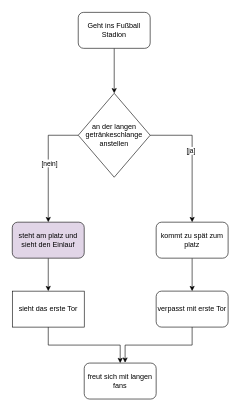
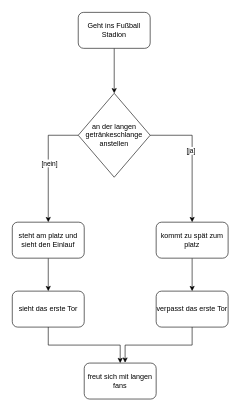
node "steht am platz und sieht den Einlauf": fillcolor #e1d5e7 -> #ffffff
node "sieht das erste Tor": shape rectangle -> rounded rectangle
node "verpasst mit erste Tor": label "verpasst mit erste Tor" -> "verpasst das erste Tor"
